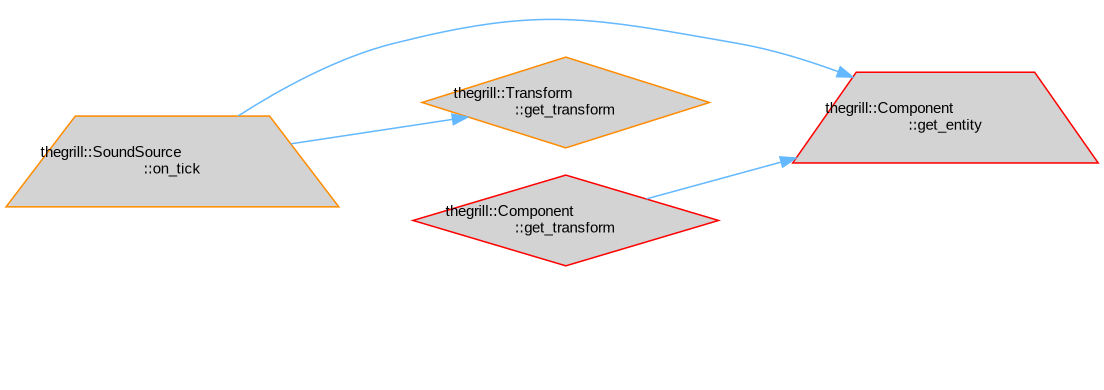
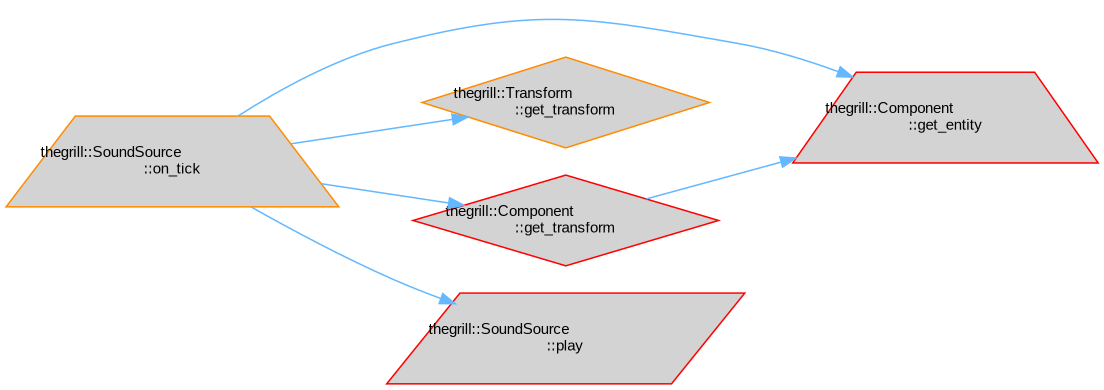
edge "thegrill::SoundSource ::on_tick" -> "thegrill::Component ::get_transform": added
node "thegrill::SoundSource ::play": added
